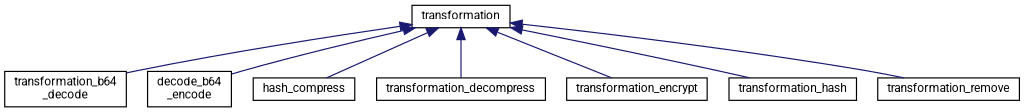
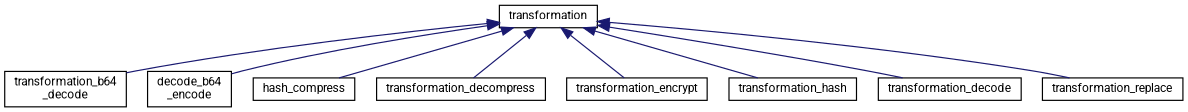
node "transformation_remove": label "transformation_remove" -> "transformation_decode"
node "transformation_replace": added
